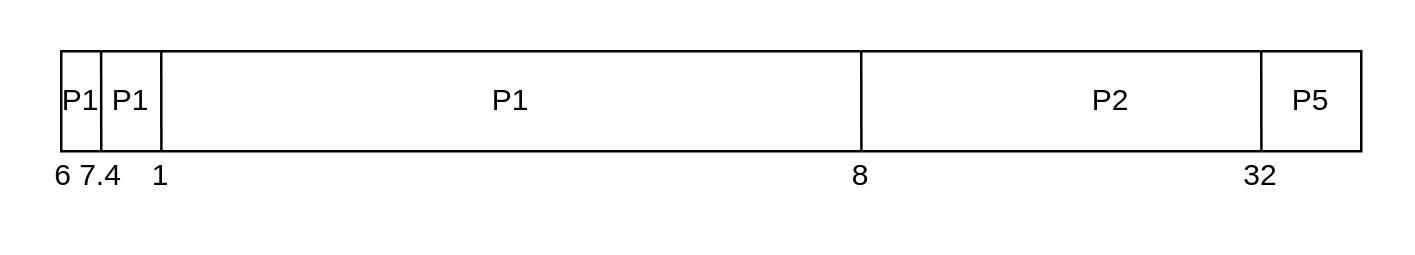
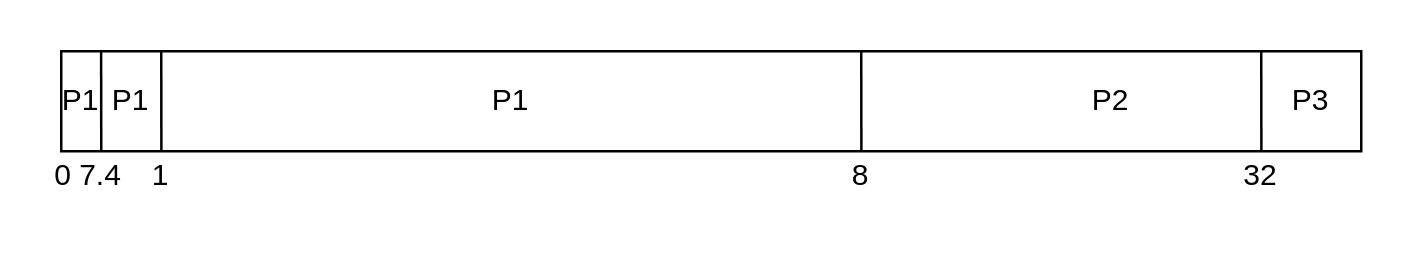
node "P5": label "P5" -> "P3"
node "6": label "6" -> "0"
